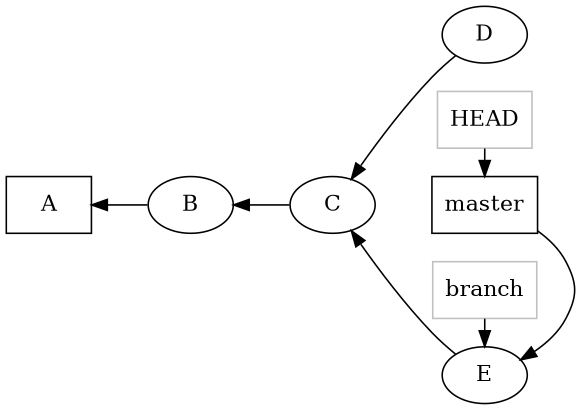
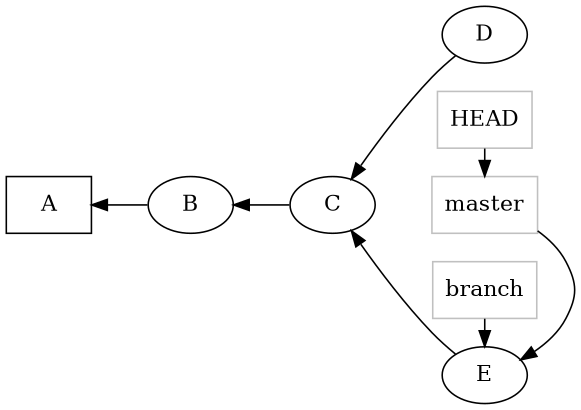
node "master": color black -> grey
